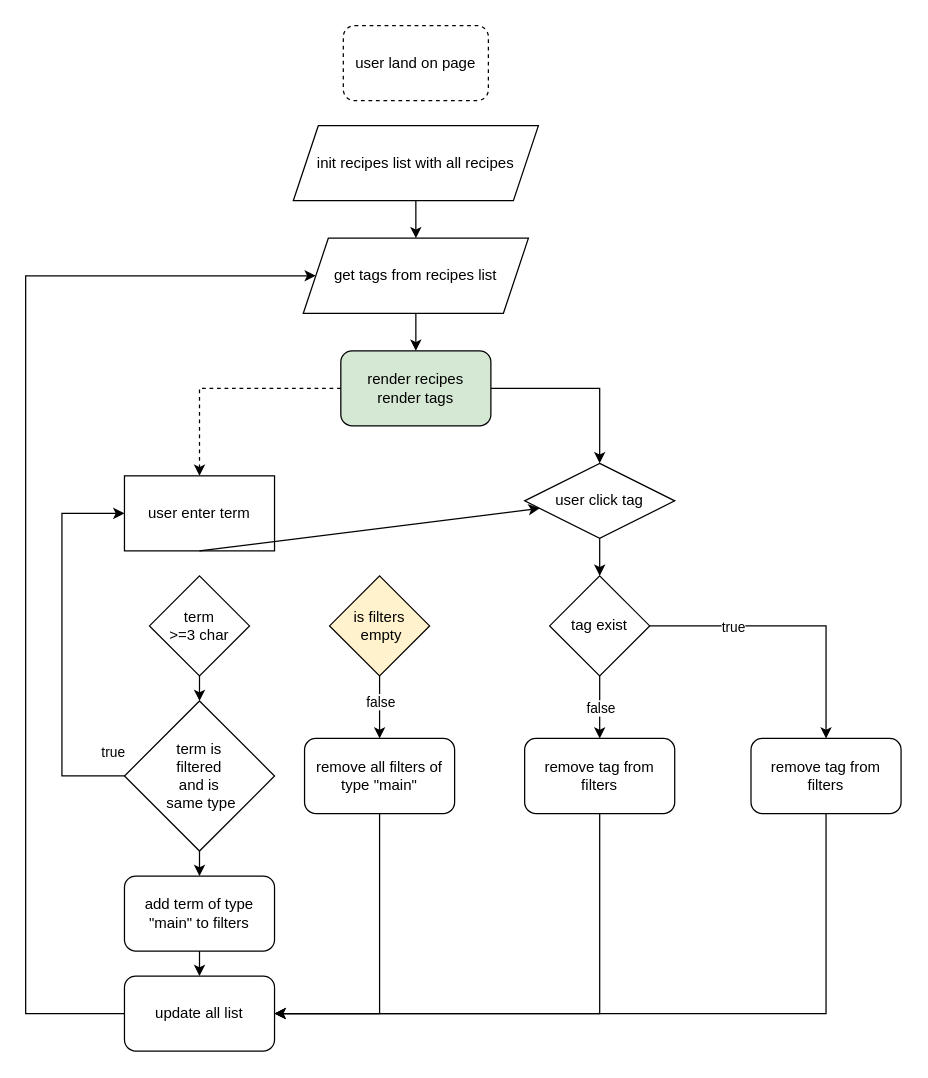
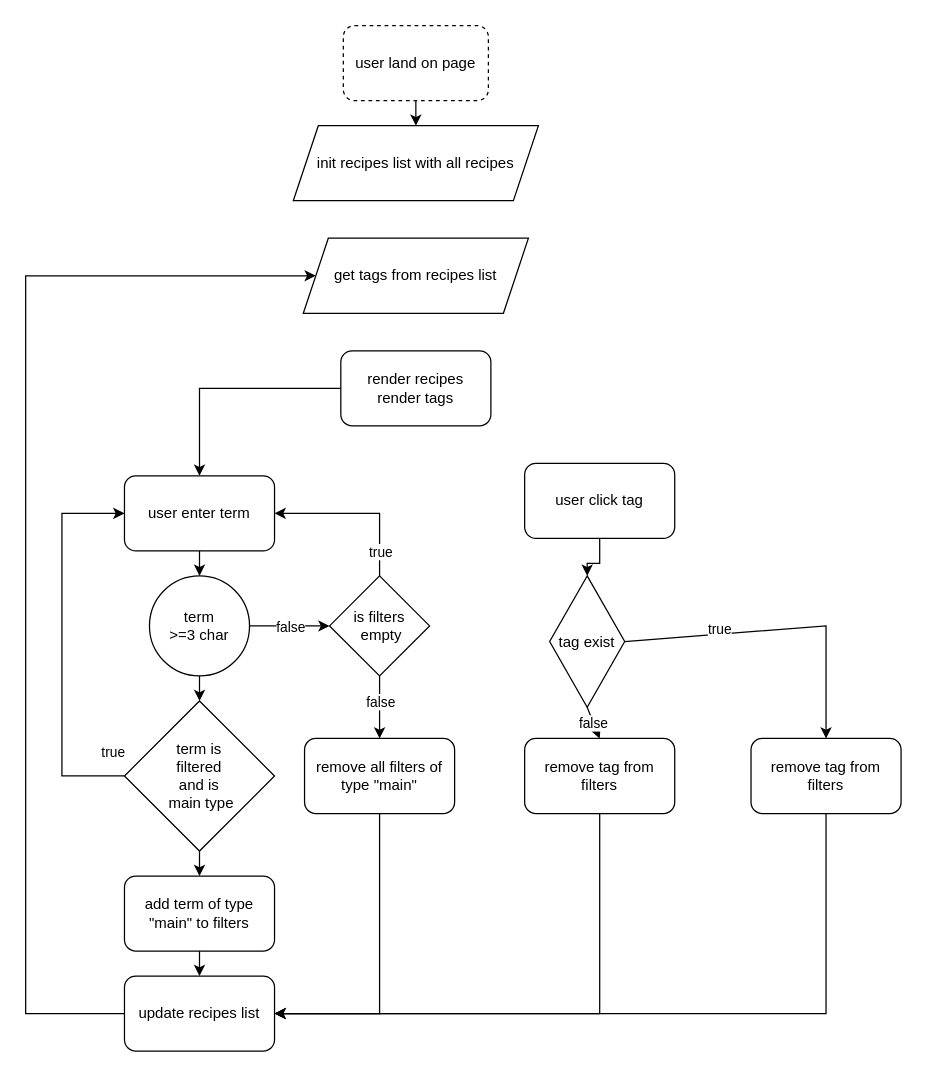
edge "user land on page" -> "init recipes list with all recipes": added
edge "init recipes list with all recipes" -> "get tags from recipes list": removed
edge "get tags from recipes list" -> "render recipes render tags": removed
edge "render recipes render tags" -> "user enter term": style dashed -> solid
node "render recipes render tags": fillcolor #d5e8d4 -> #ffffff
edge "render recipes render tags" -> "user click tag": removed
node "user click tag": shape diamond -> rounded rectangle
node "user enter term": shape rectangle -> rounded rectangle
edge "is filters empty" -> "user enter term": added, label "true"
edge "user enter term" -> "user click tag": now "user enter term" -> "term >=3 char"
node "term >=3 char": shape diamond -> ellipse
edge "term >=3 char" -> "is filters empty": added, label "false"
node "is filters empty": fillcolor #fff2cc -> #ffffff
node "tag exist": size 100x100 -> 75x131
node "term is filtered and is same type": label "term is filtered and is same type" -> "term is filtered and is main type"
node "update all list": label "update all list" -> "update recipes list"
